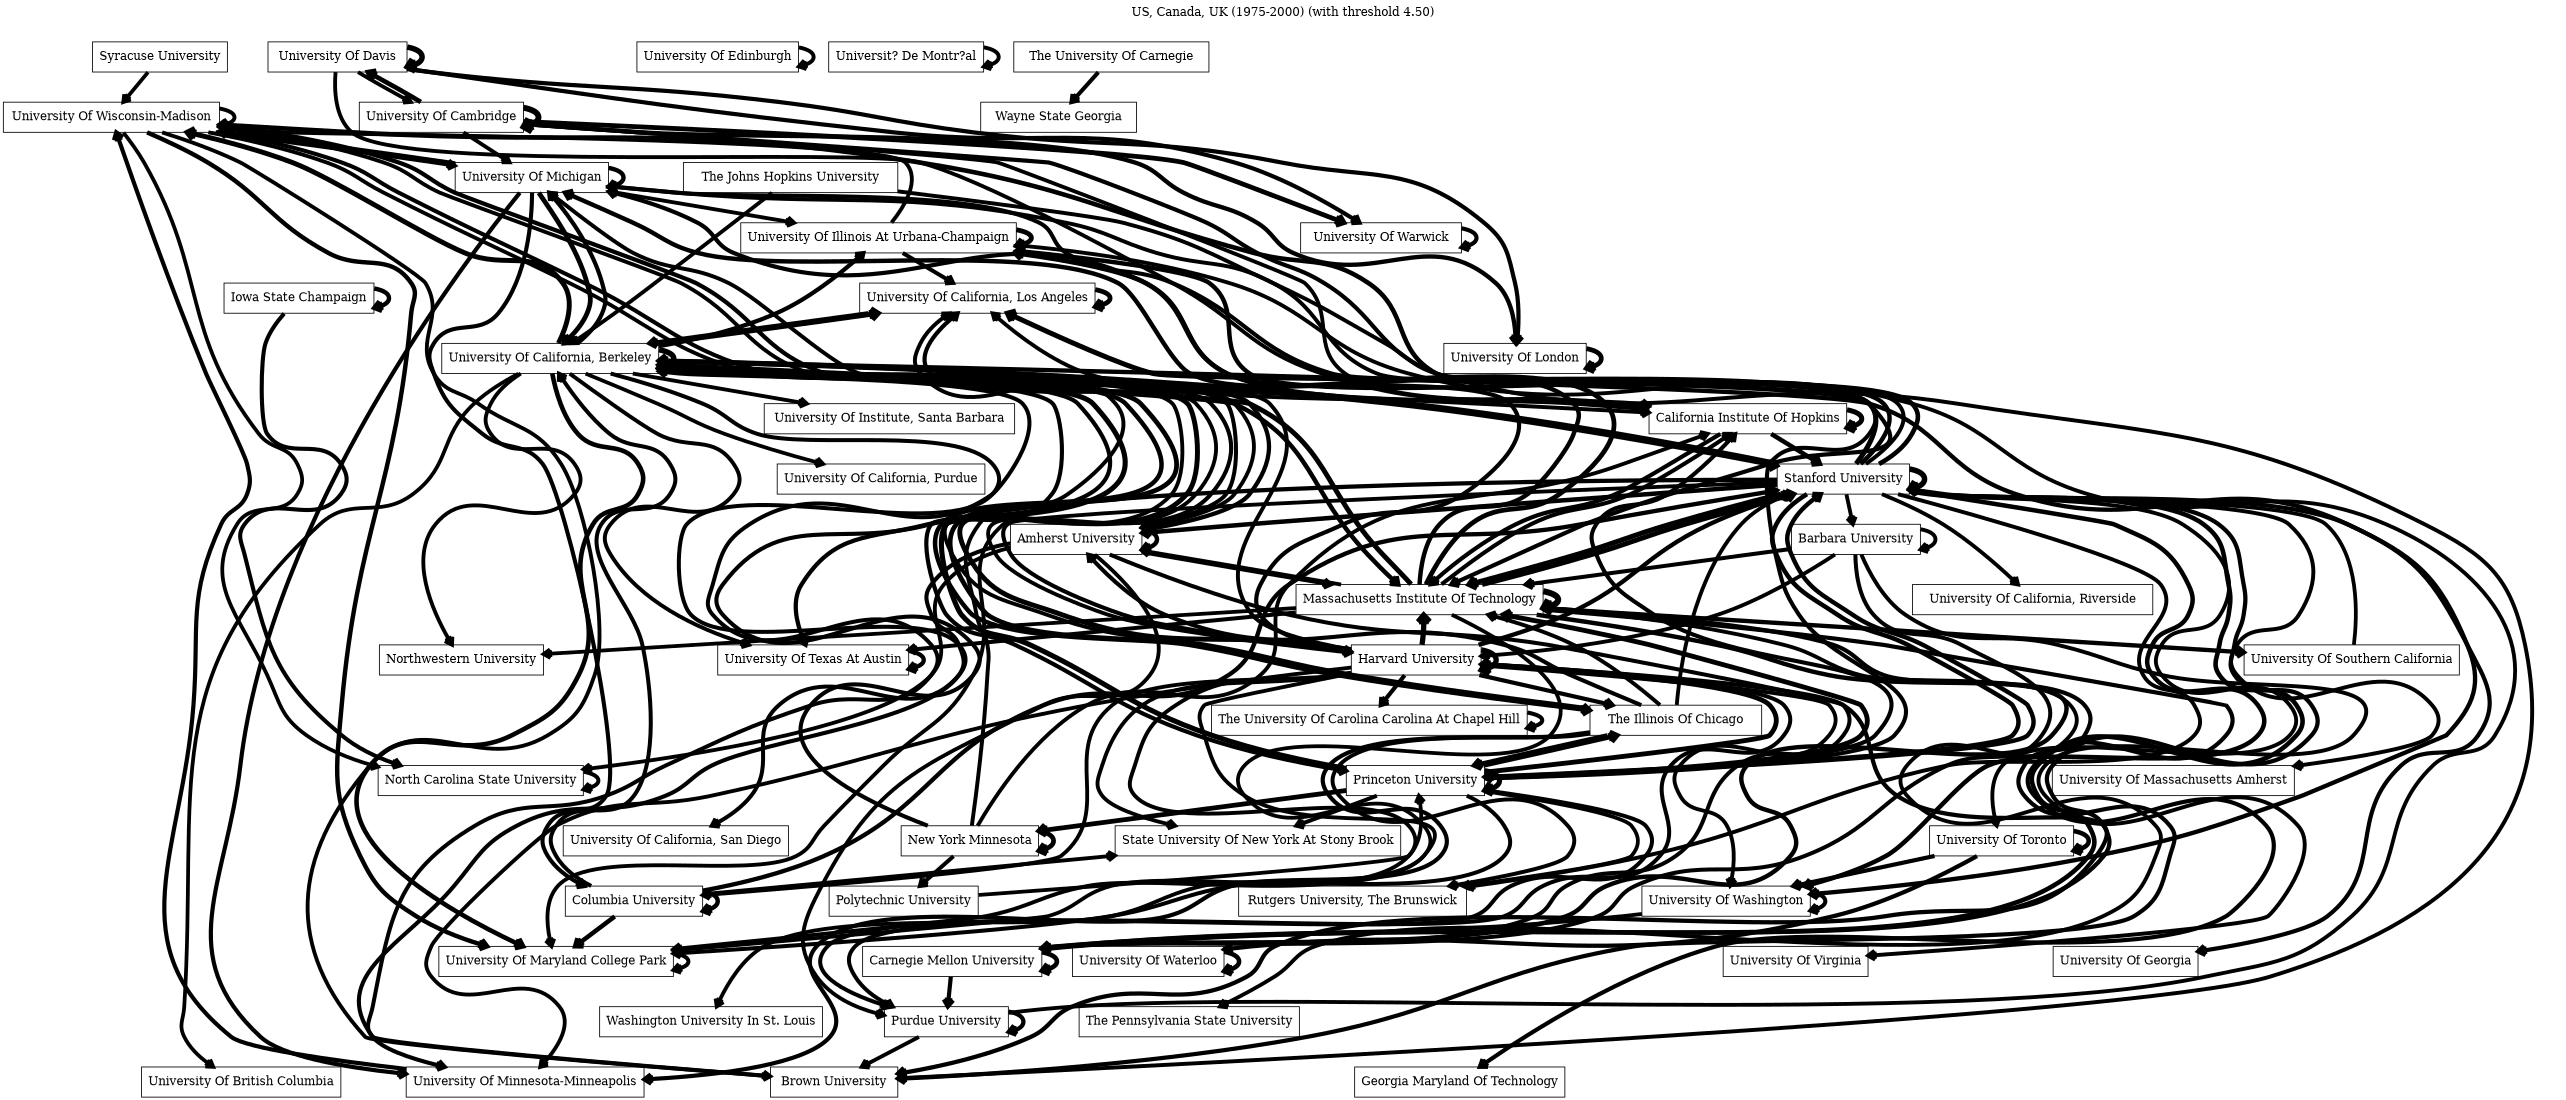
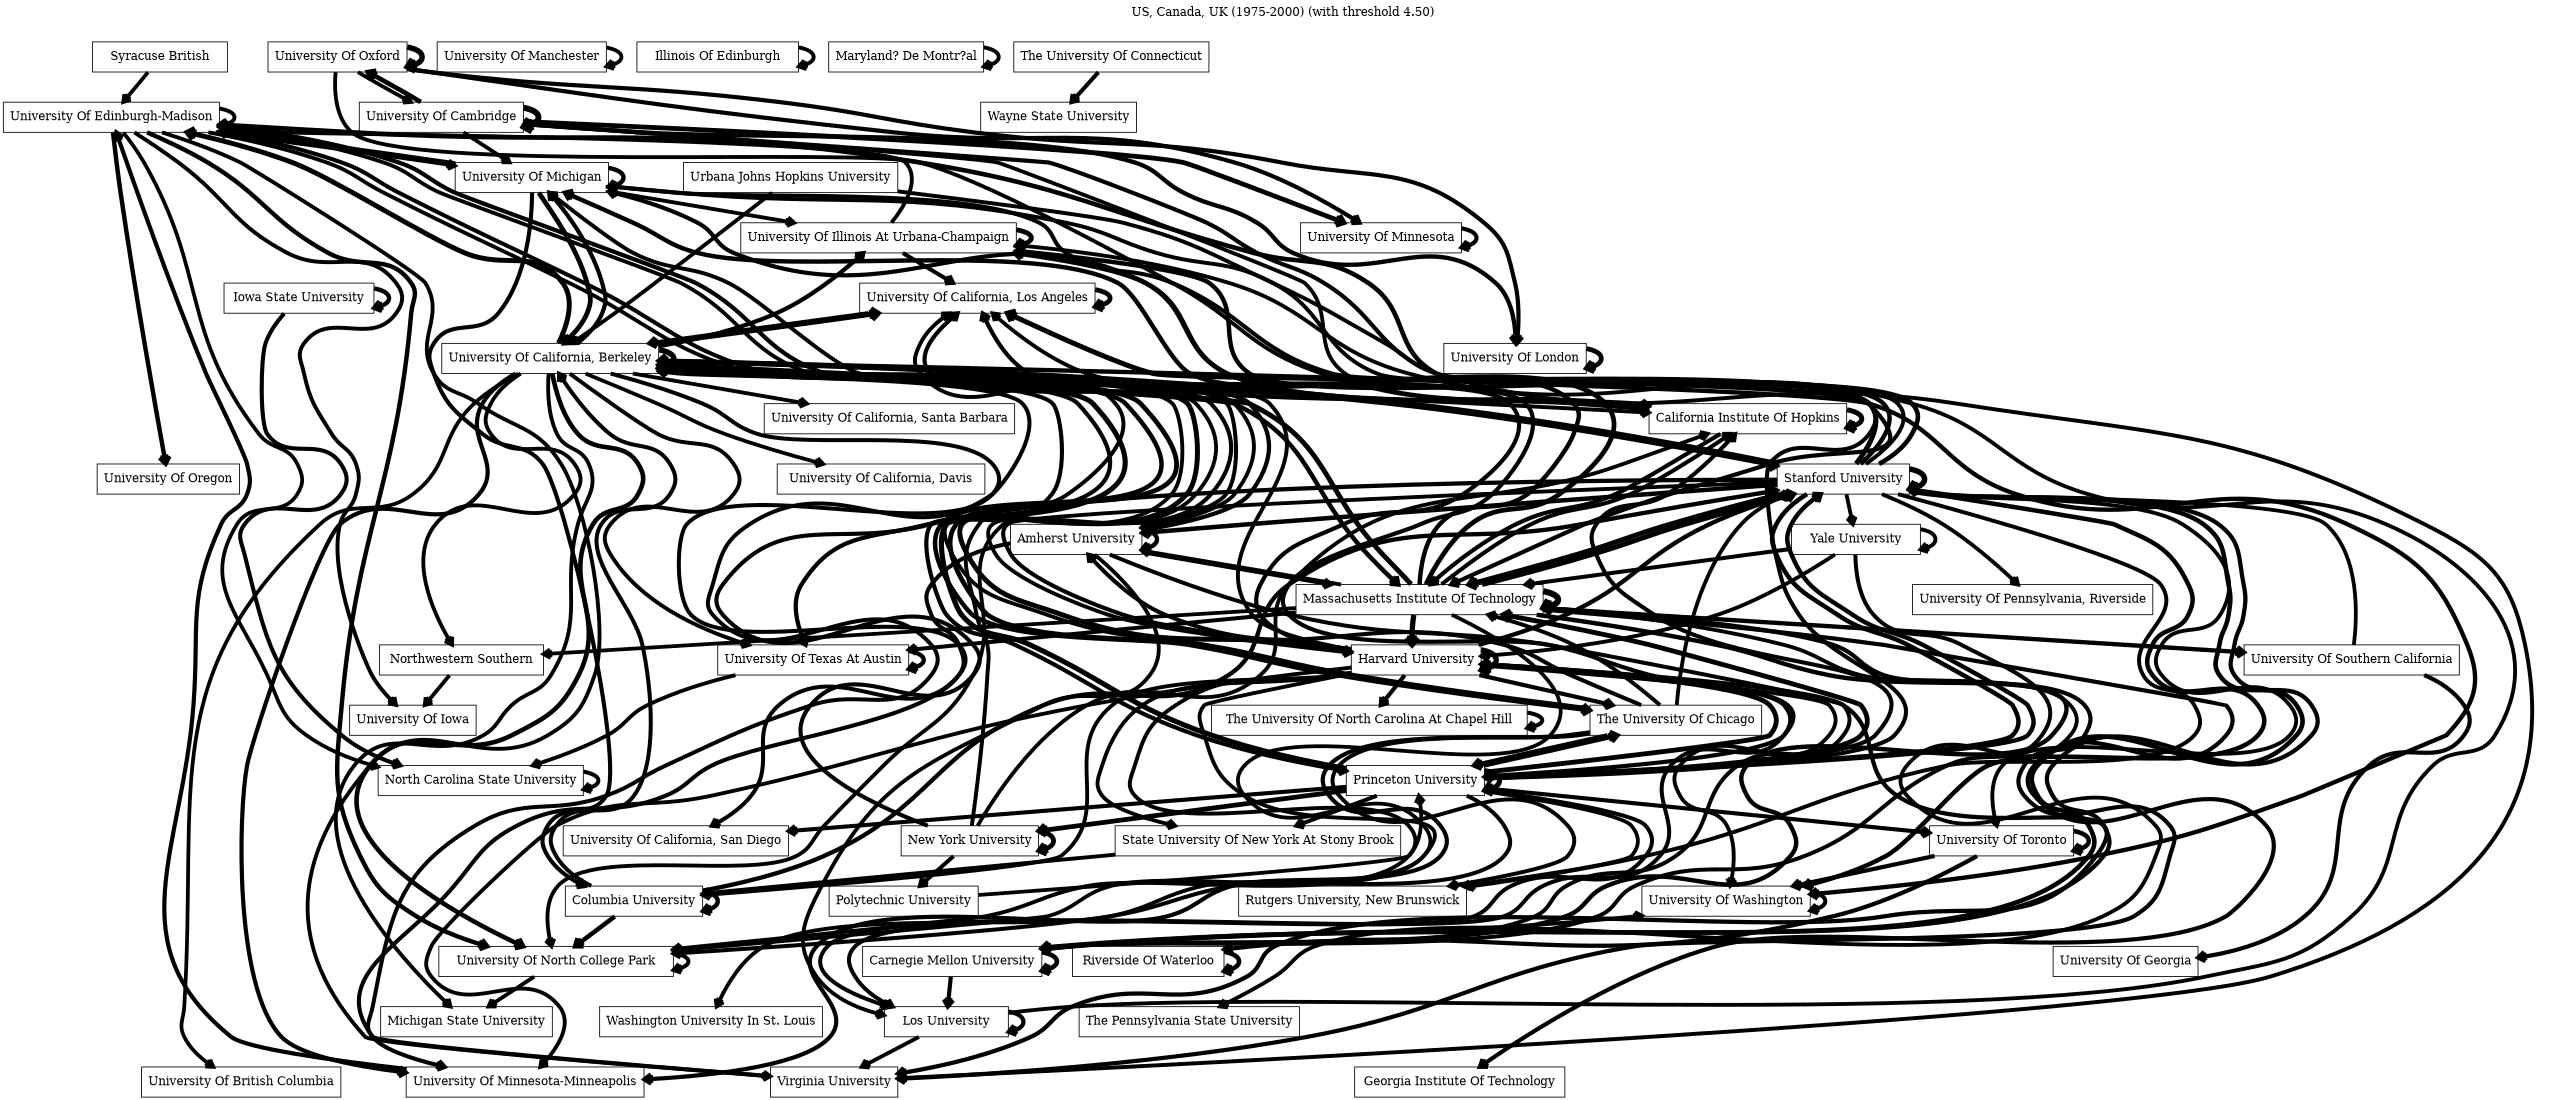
node "Syracuse University": label "Syracuse University" -> "Syracuse British"
node "University Of Davis": label "University Of Davis" -> "University Of Oxford"
node "University Of Manchester": added
node "University Of Edinburgh": label "University Of Edinburgh" -> "Illinois Of Edinburgh"
node "Universit? De Montr?al": label "Universit? De Montr?al" -> "Maryland? De Montr?al"
node "The University Of Carnegie": label "The University Of Carnegie" -> "The University Of Connecticut"
node "University Of Wisconsin-Madison": label "University Of Wisconsin-Madison" -> "University Of Edinburgh-Madison"
node "Wayne State Georgia": label "Wayne State Georgia" -> "Wayne State University"
node "The Johns Hopkins University": label "The Johns Hopkins University" -> "Urbana Johns Hopkins University"
node "University Of Warwick": label "University Of Warwick" -> "University Of Minnesota"
node "Iowa State Champaign": label "Iowa State Champaign" -> "Iowa State University"
node "University Of Institute, Santa Barbara": label "University Of Institute, Santa Barbara" -> "University Of California, Santa Barbara"
edge "California Institute Of Hopkins" -> "Stanford University": removed
node "University Of Oregon": added
node "University Of California, Purdue": label "University Of California, Purdue" -> "University Of California, Davis"
node "Barbara University": label "Barbara University" -> "Yale University"
node "University Of California, Riverside": label "University Of California, Riverside" -> "University Of Pennsylvania, Riverside"
edge "Harvard University" -> "Massachusetts Institute Of Technology": reversed
edge "Princeton University" -> "University Of California, Los Angeles": added
node "Northwestern University": label "Northwestern University" -> "Northwestern Southern"
edge "Stanford University" -> "University Of Georgia": now "University Of Southern California" -> "University Of Georgia"
edge "University Of Michigan" -> "University Of Minnesota-Minneapolis": now "University Of California, Berkeley" -> "University Of Minnesota-Minneapolis"
edge "Amherst University" -> "North Carolina State University": now "University Of Texas At Austin" -> "North Carolina State University"
node "University Of Iowa": added
node "The University Of Carolina Carolina At Chapel Hill": label "The University Of Carolina Carolina At Chapel Hill" -> "The University Of North Carolina At Chapel Hill"
node "The Illinois Of Chicago": label "The Illinois Of Chicago" -> "The University Of Chicago"
node "University Of Massachusetts Amherst": removed
edge "Princeton University" -> "University Of Toronto": added
edge "Princeton University" -> "University Of California, San Diego": added
node "New York Minnesota": label "New York Minnesota" -> "New York University"
edge "Columbia University" -> "State University Of New York At Stony Brook": reversed
node "Rutgers University, The Brunswick": label "Rutgers University, The Brunswick" -> "Rutgers University, New Brunswick"
edge "University Of Washington" -> "Carnegie Mellon University": reversed
node "University Of Maryland College Park": label "University Of Maryland College Park" -> "University Of North College Park"
node "University Of Waterloo": label "University Of Waterloo" -> "Riverside Of Waterloo"
node "University Of Virginia": removed
node "Michigan State University": added
node "Purdue University": label "Purdue University" -> "Los University"
node "Brown University": label "Brown University" -> "Virginia University"
node "Georgia Maryland Of Technology": label "Georgia Maryland Of Technology" -> "Georgia Institute Of Technology"
